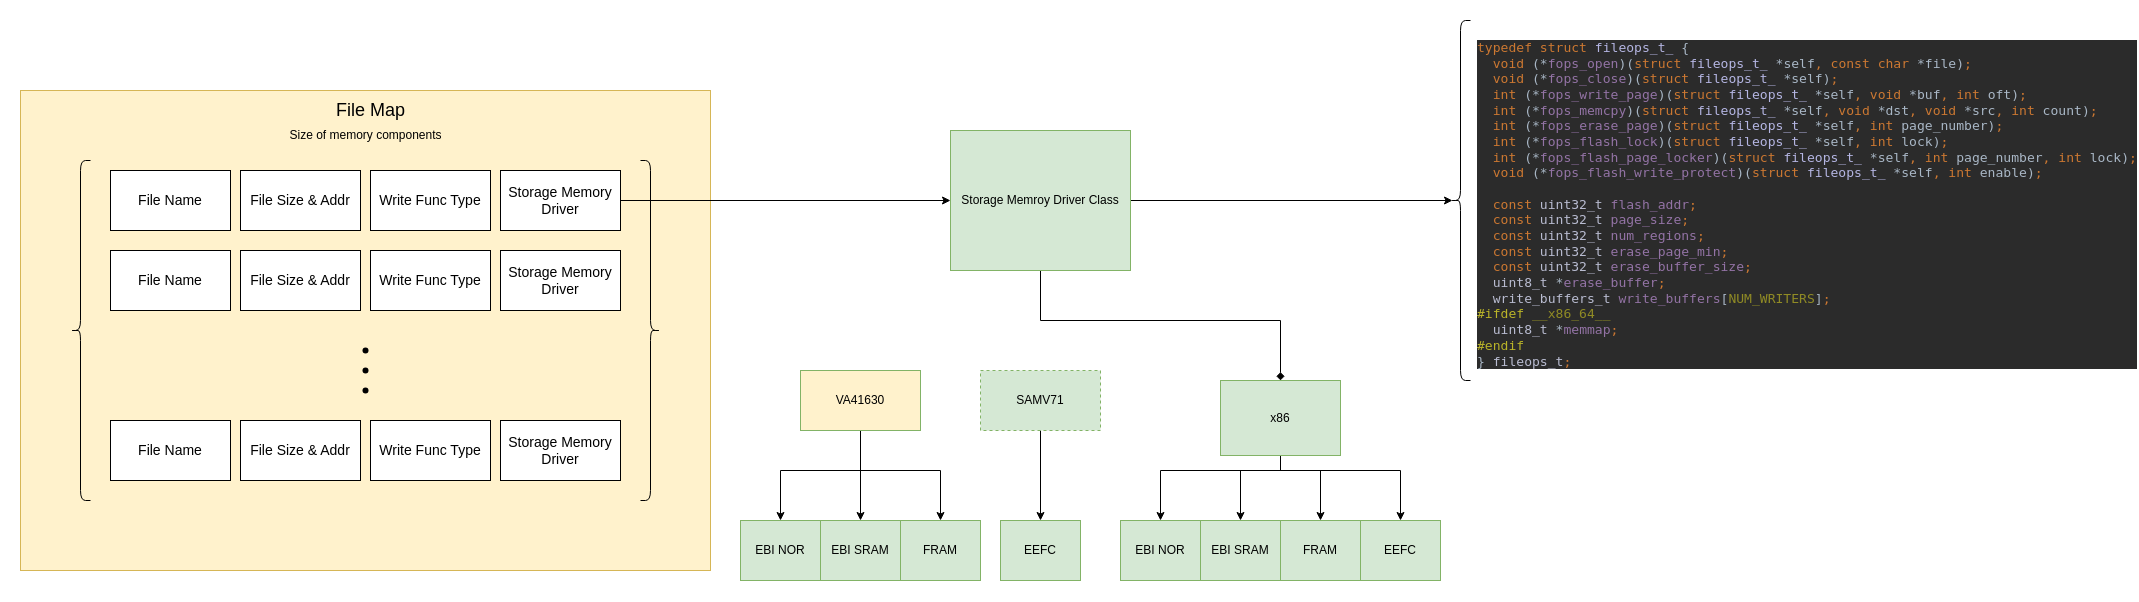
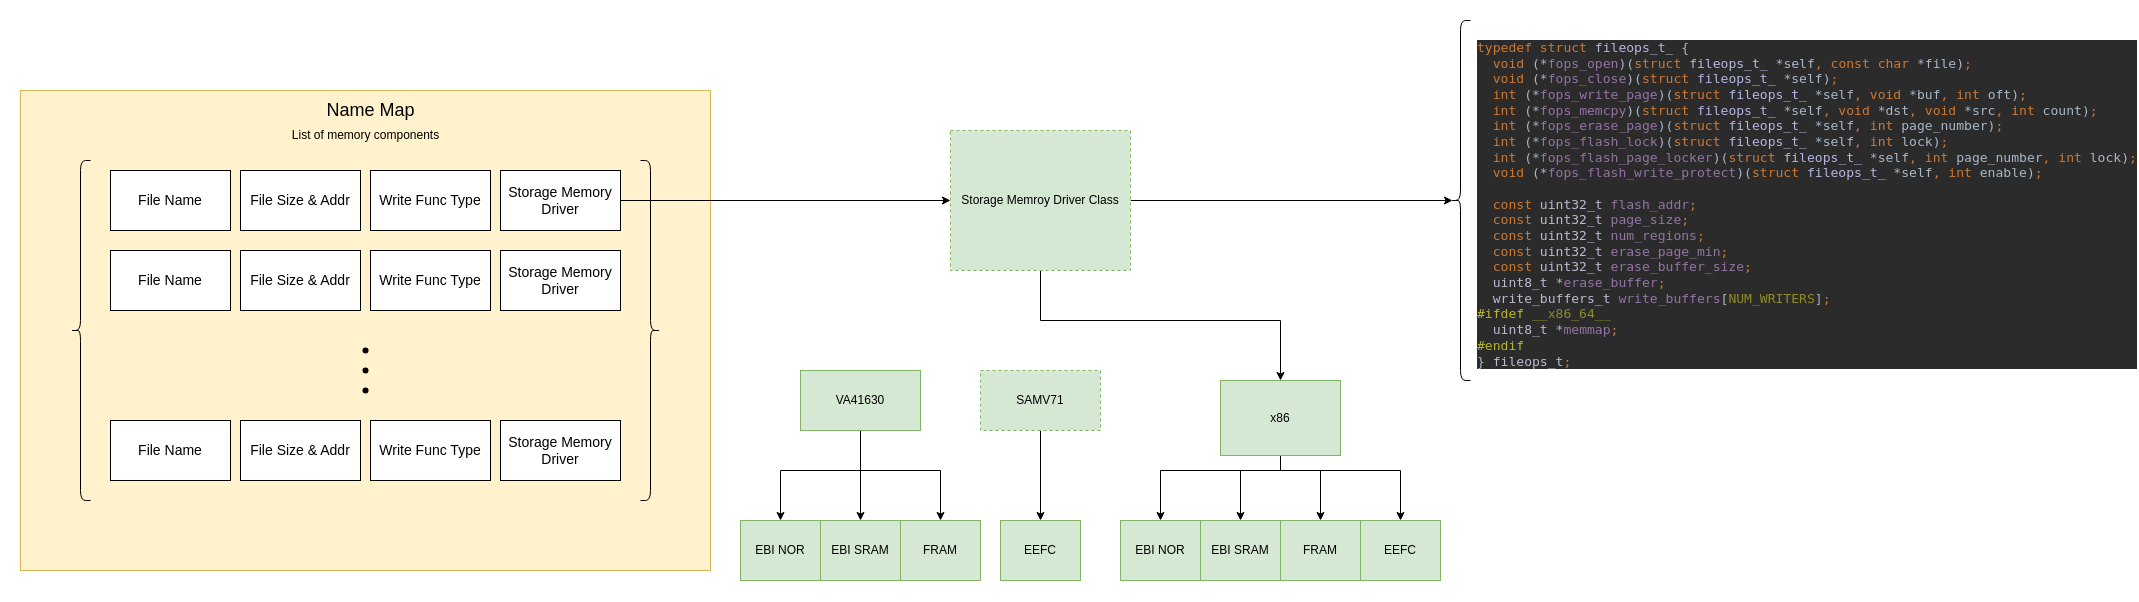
node "File Map": label "File Map" -> "Name Map"
node "Size of memory components": label "Size of memory components" -> "List of memory components"
node "Storage Memroy Driver Class": style solid -> dashed
edge "Storage Memroy Driver Class" -> "x86": arrowhead diamond -> classic
node "VA41630": fillcolor #fff2cc -> #d5e8d4
